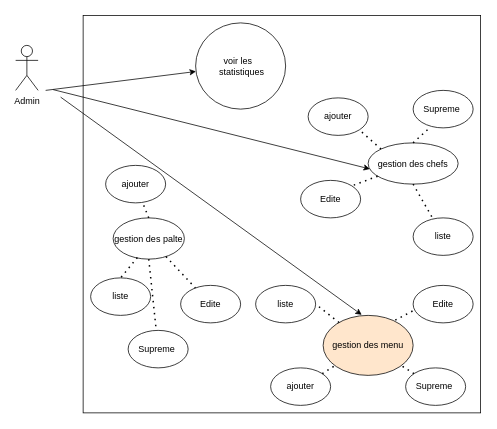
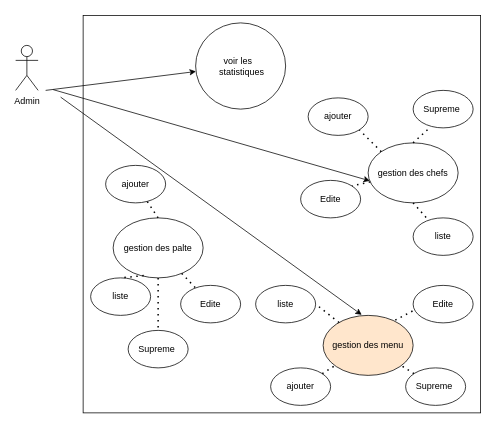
node "gestion des chefs": size 90x41 -> 90x60
node "gestion des palte": size 71x41 -> 90x60
